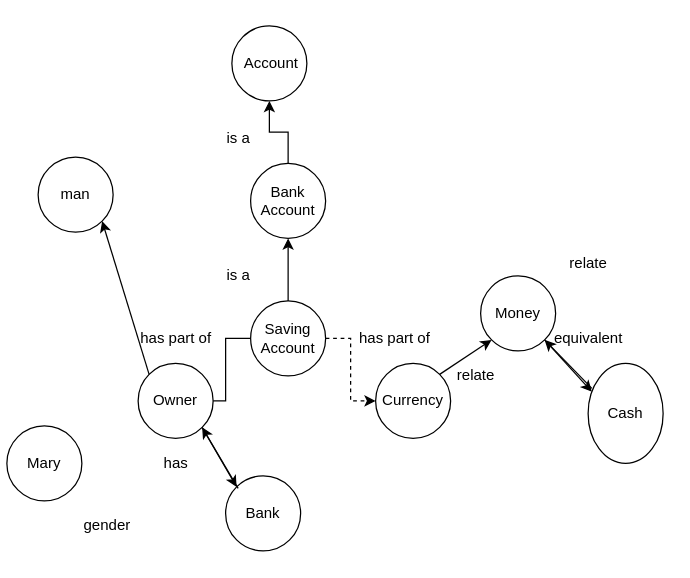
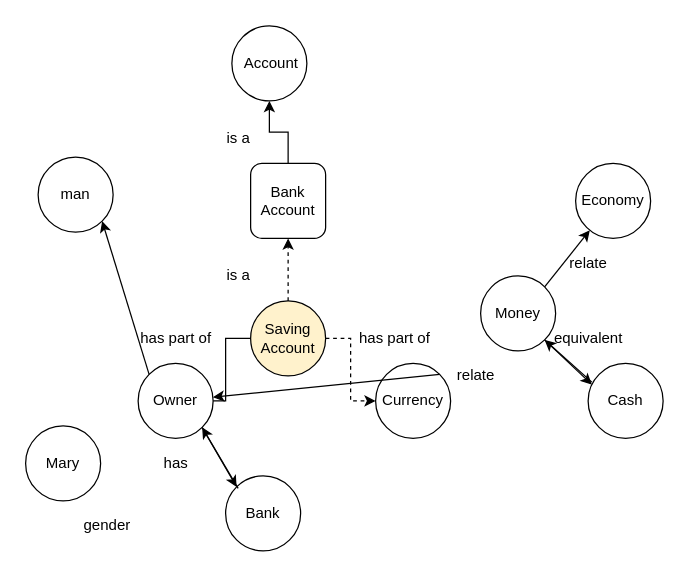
node "Bank Account": shape ellipse -> rounded rectangle
node "Economy": added
edge "Money" -> "Economy": added
edge "Saving Account" -> "Bank Account": style solid -> dashed
node "Saving Account": fillcolor #ffffff -> #fff2cc
edge "Currency" -> "Money": now "Currency" -> "Owner"
node "Cash": size 75x100 -> 75x75
node "Mary": moved (44, 463) -> (63, 463)
